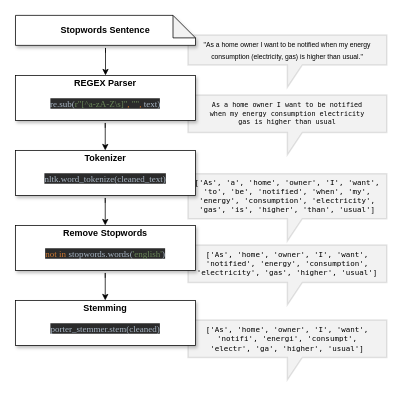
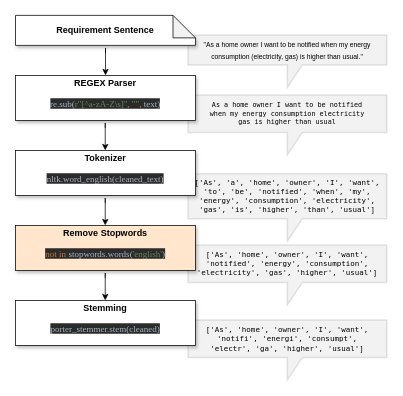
node "Stopwords Sentence": label "Stopwords Sentence" -> "Requirement Sentence"
node "Tokenizer nltk.word_tokenize(cleaned_text)": label "Tokenizer nltk.word_tokenize(cleaned_text)" -> "Tokenizer nltk.word_english(cleaned_text)"
node "Remove Stopwords not in stopwords.words('english')": fillcolor #ffffff -> #ffe6cc
